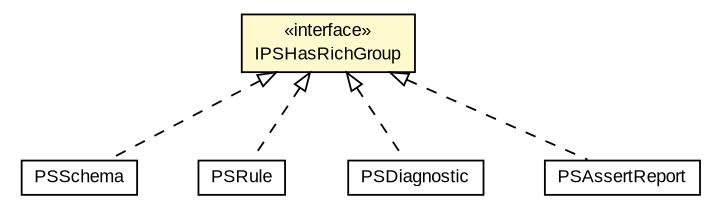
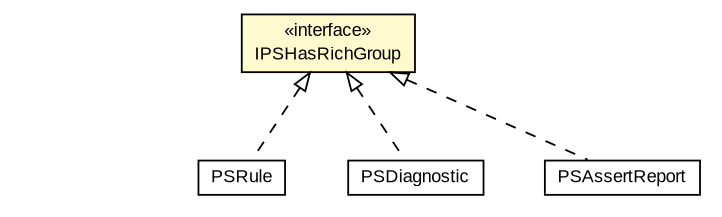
node "PSSchema": removed
